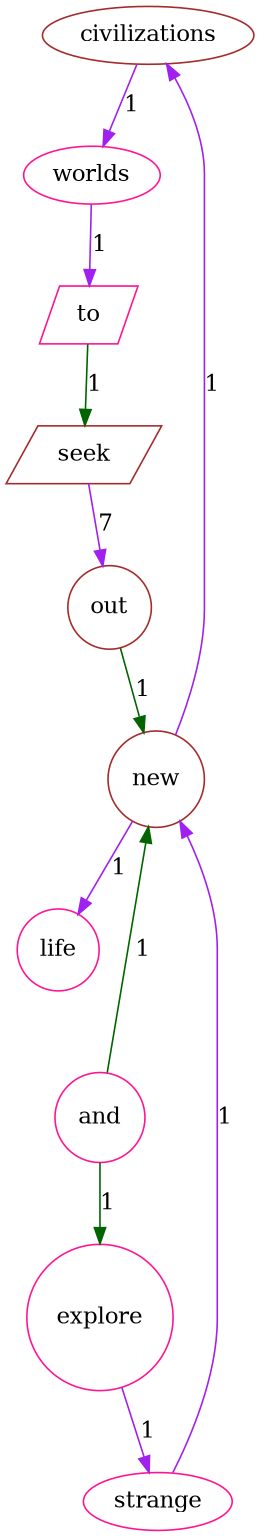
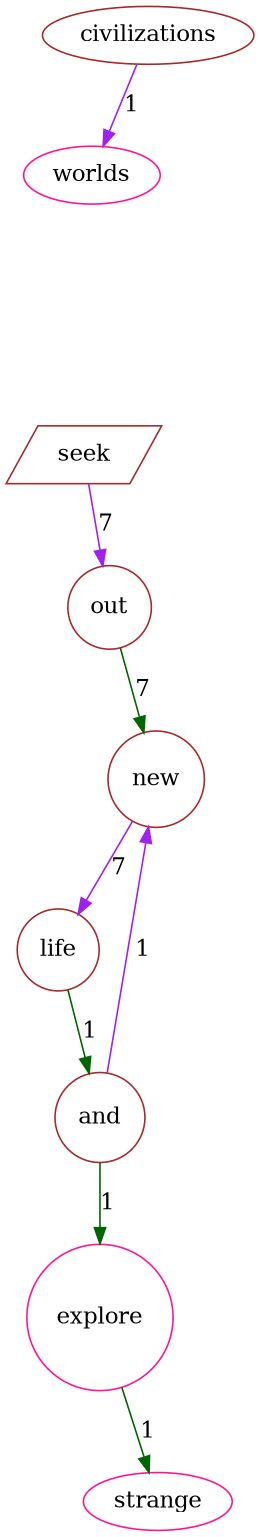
node "to": removed
edge "new" -> "civilizations": removed, label "1"
edge "out" -> "new": label "1" -> "7"
edge "new" -> "life": label "1" -> "7"
node "life": color deeppink -> brown
edge "and" -> "new": color darkgreen -> purple
edge "life" -> "and": added, label "1"
node "and": color deeppink -> brown
edge "strange" -> "new": removed, label "1"
edge "explore" -> "strange": color purple -> darkgreen
